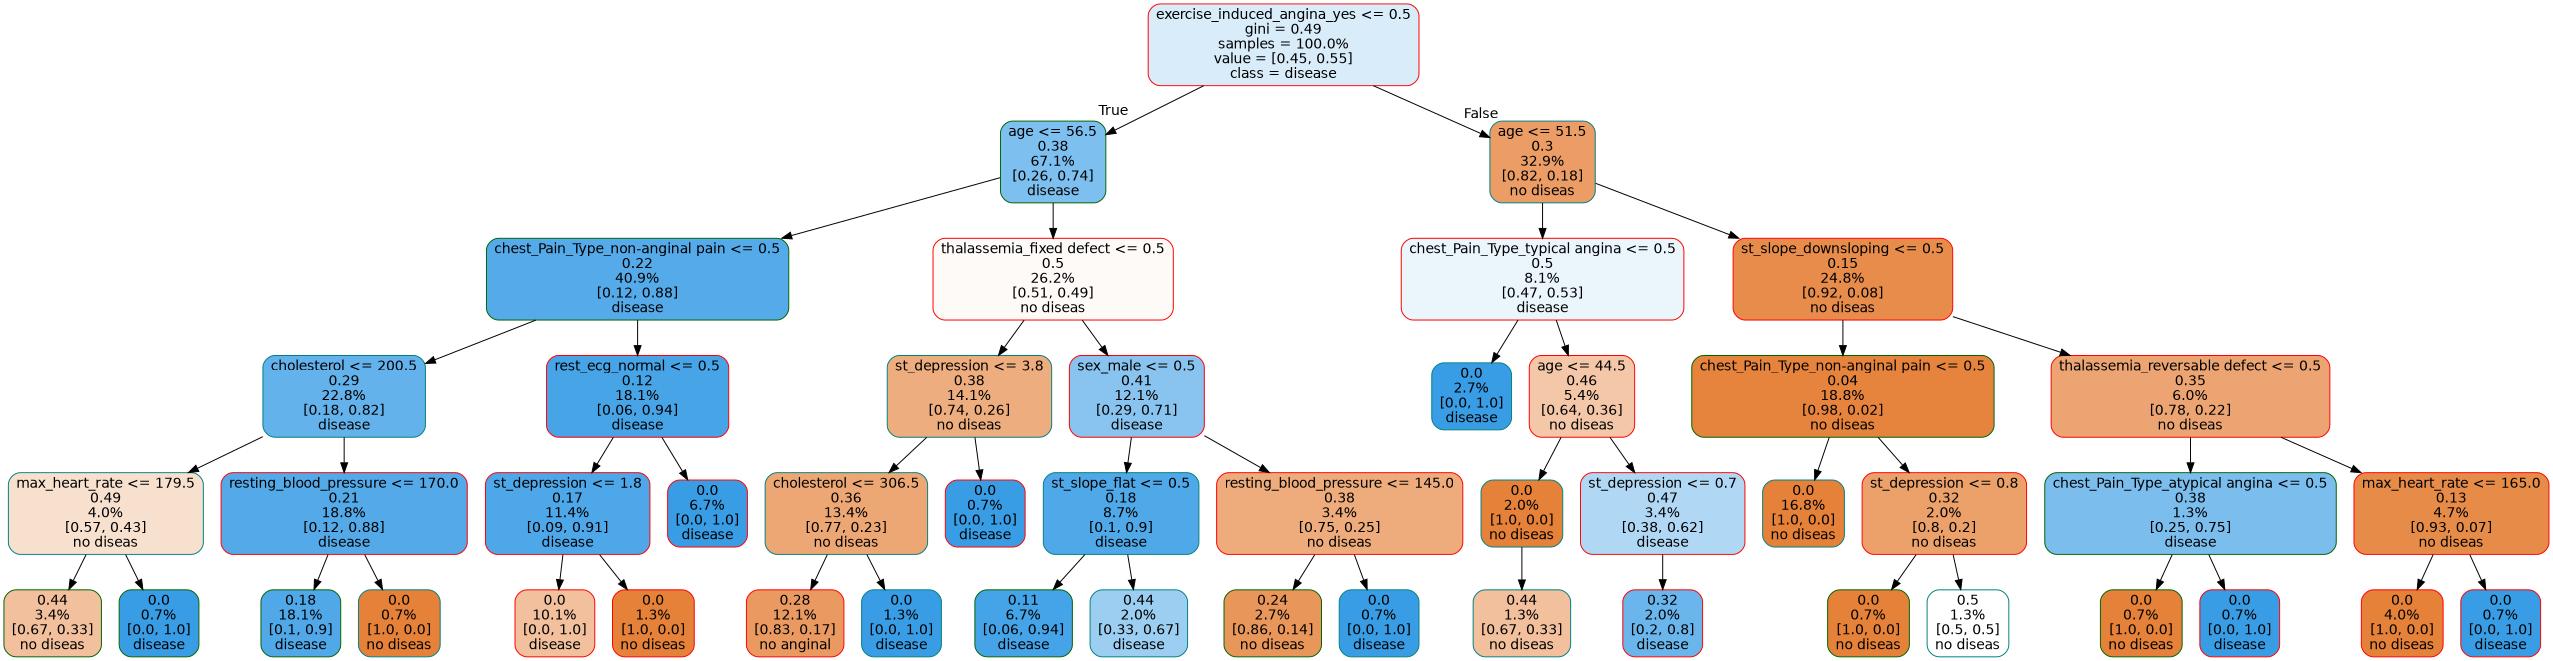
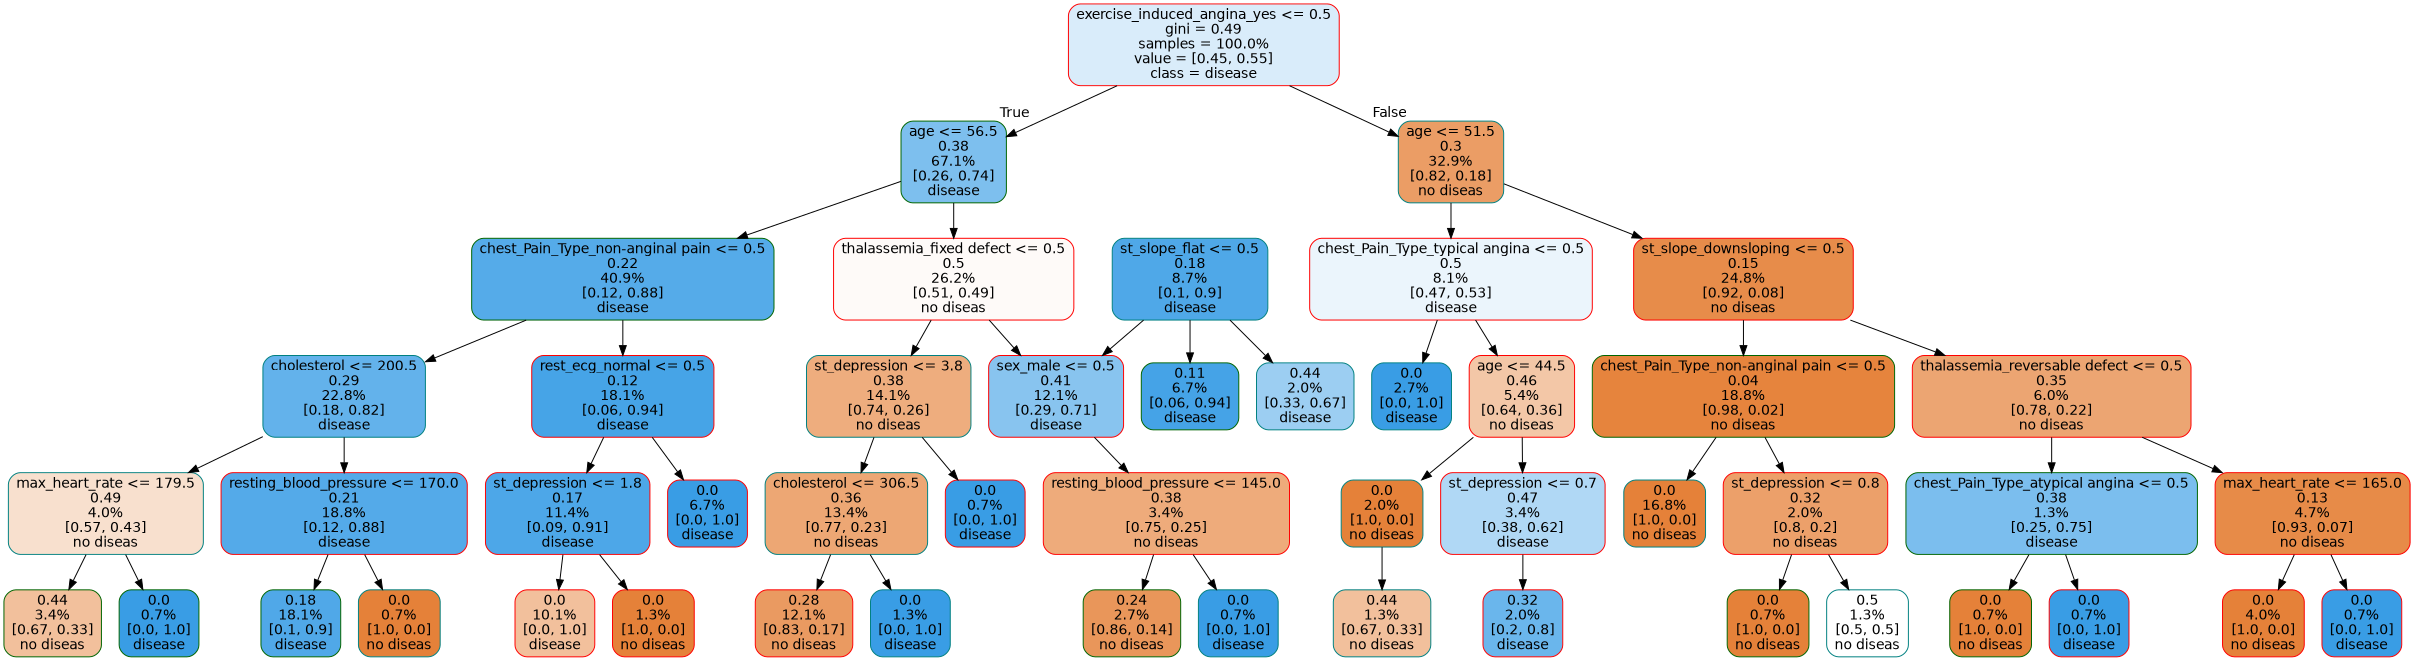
edge "sex_male <= 0.5 0.41 12.1% [0.29, 0.71] disease" -> "st_slope_flat <= 0.5 0.18 8.7% [0.1, 0.9] disease": reversed
node "0.28 12.1% [0.83, 0.17] no anginal": label "0.28 12.1% [0.83, 0.17] no anginal" -> "0.28 12.1% [0.83, 0.17] no diseas"
